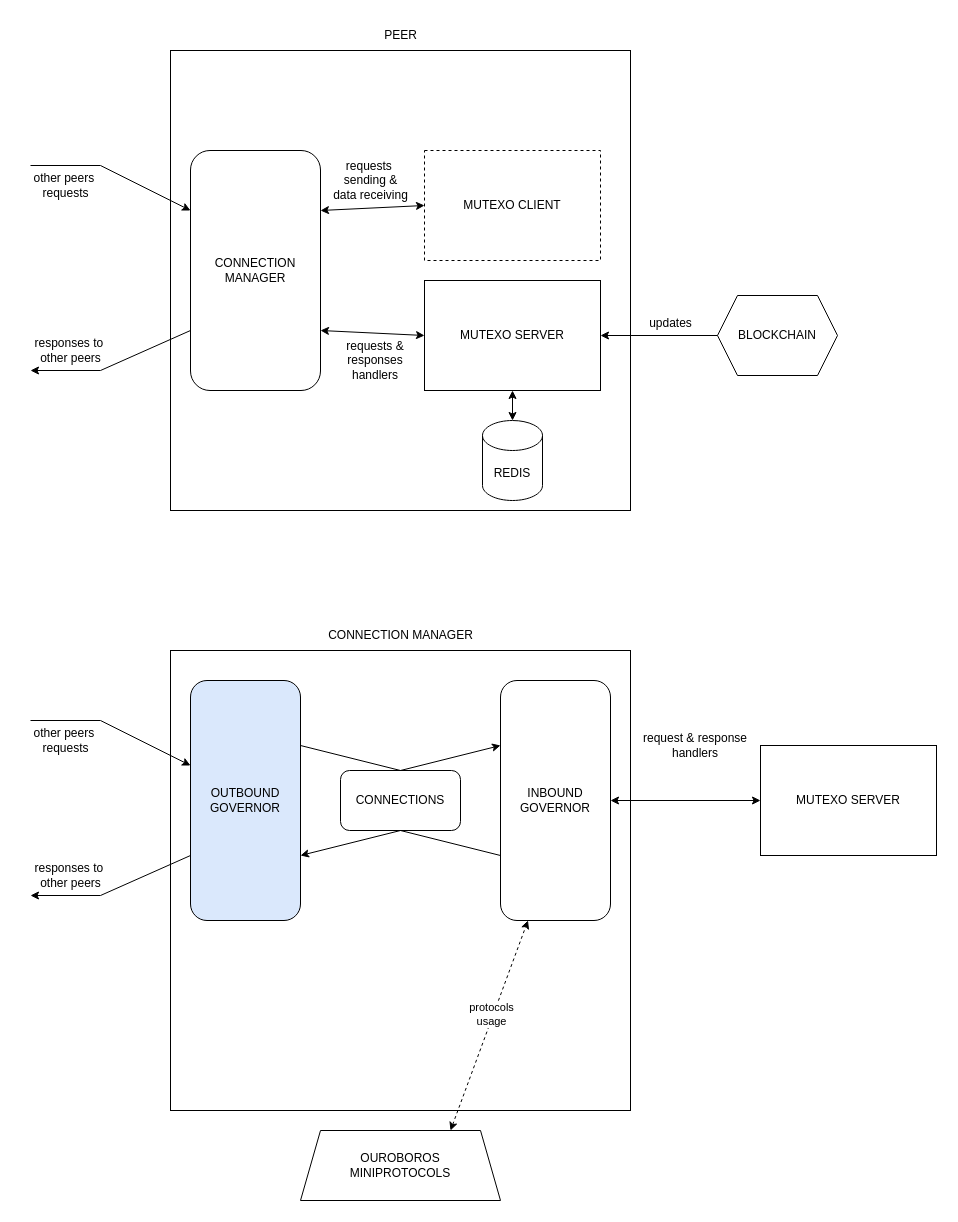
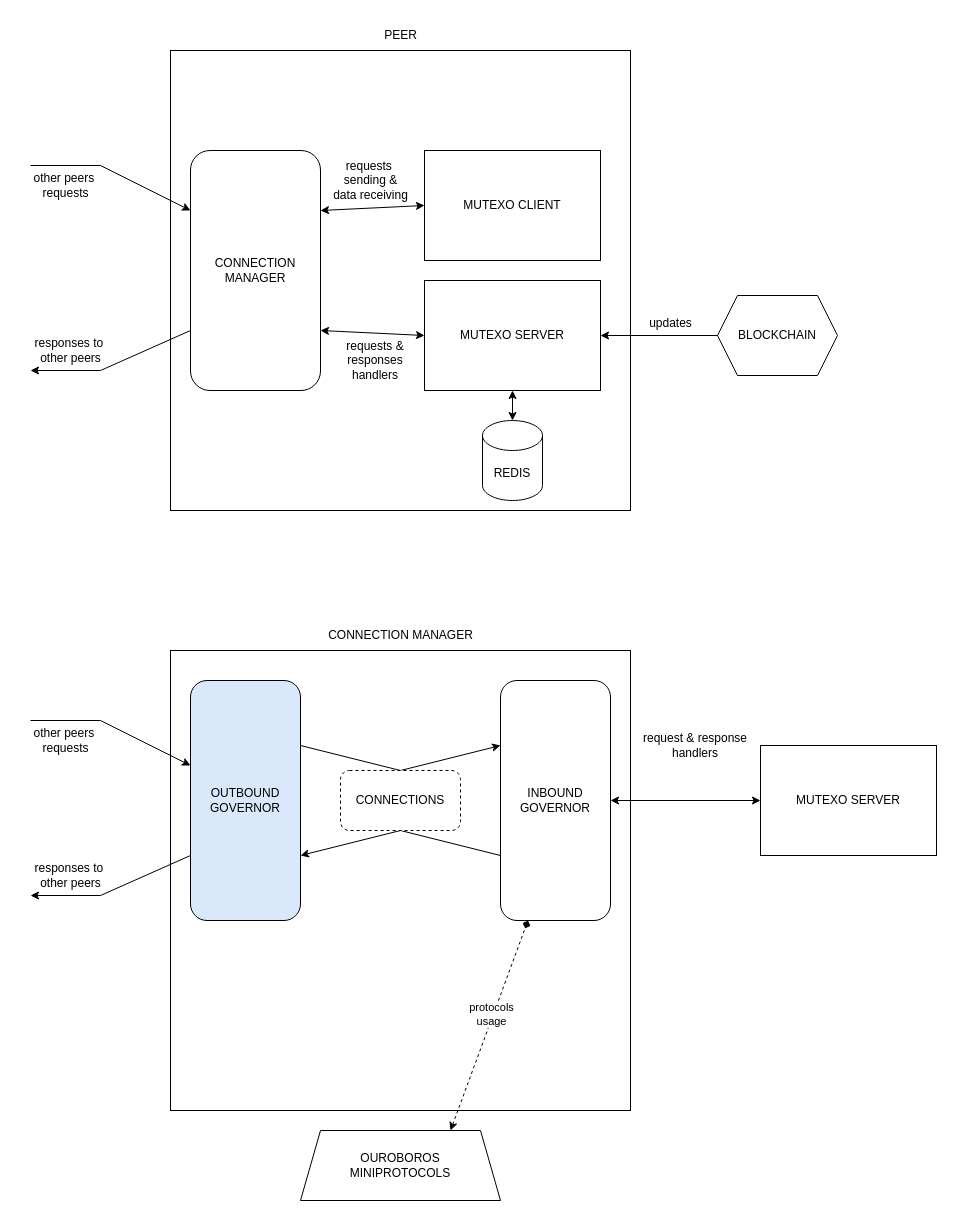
node "MUTEXO CLIENT": style dashed -> solid
node "CONNECTIONS": style solid -> dashed
edge "INBOUND GOVERNOR" -- "OUROBOROS MINIPROTOCOLS": arrowhead classic -> diamond
